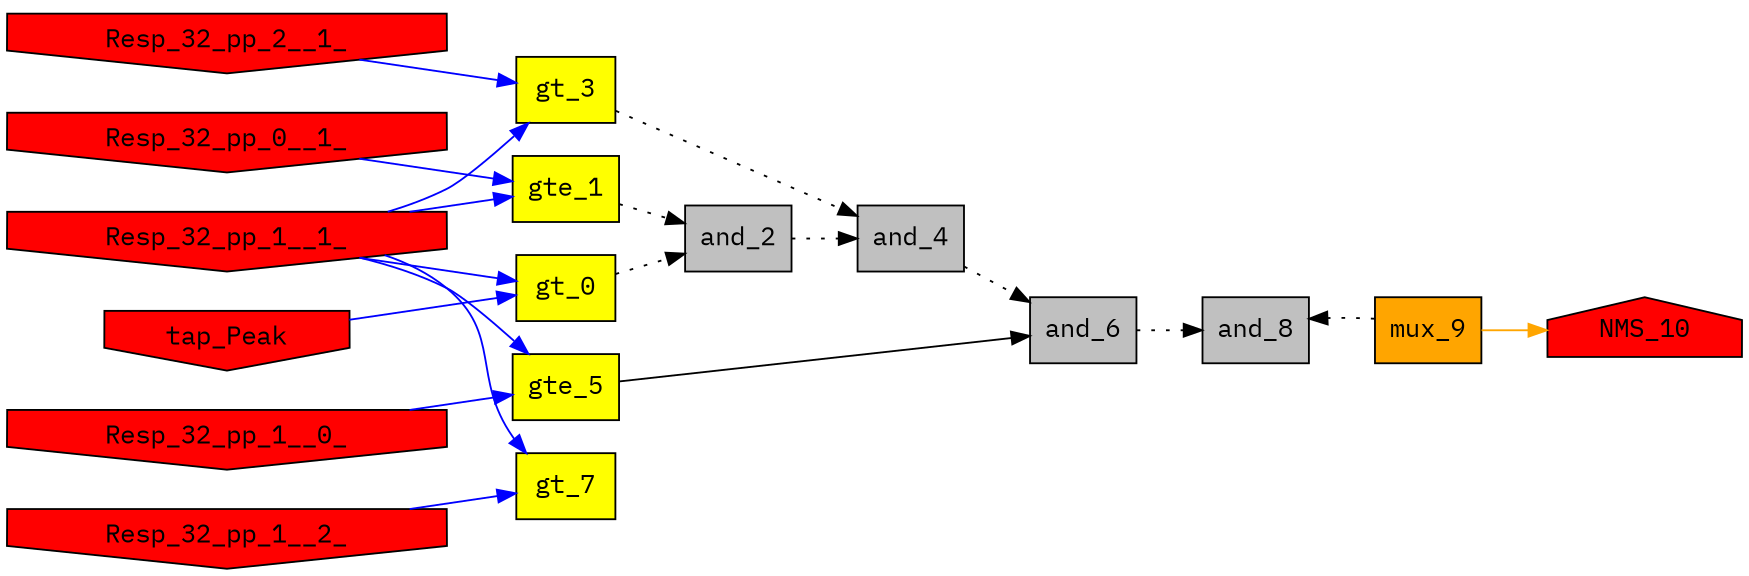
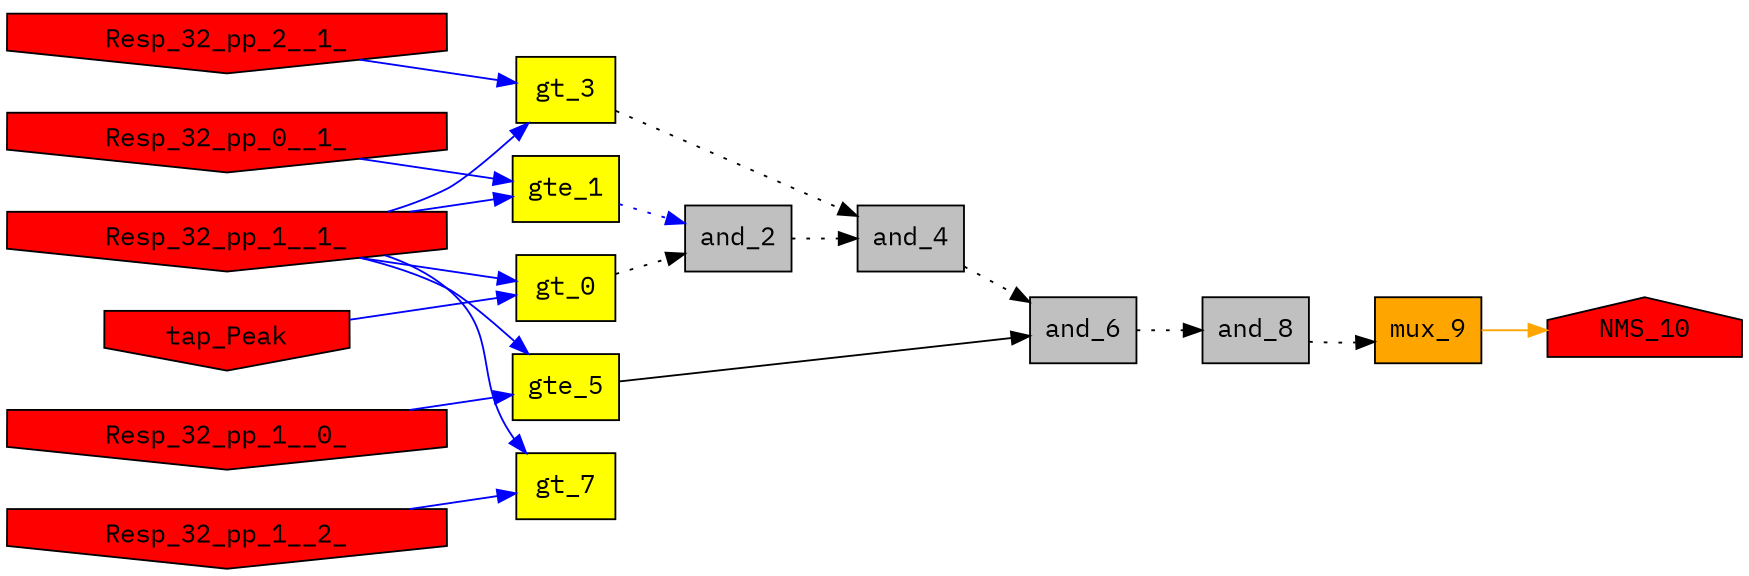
edge "gte_1" -> "and_2": color black -> blue
edge "mux_9" -> "and_8": reversed
